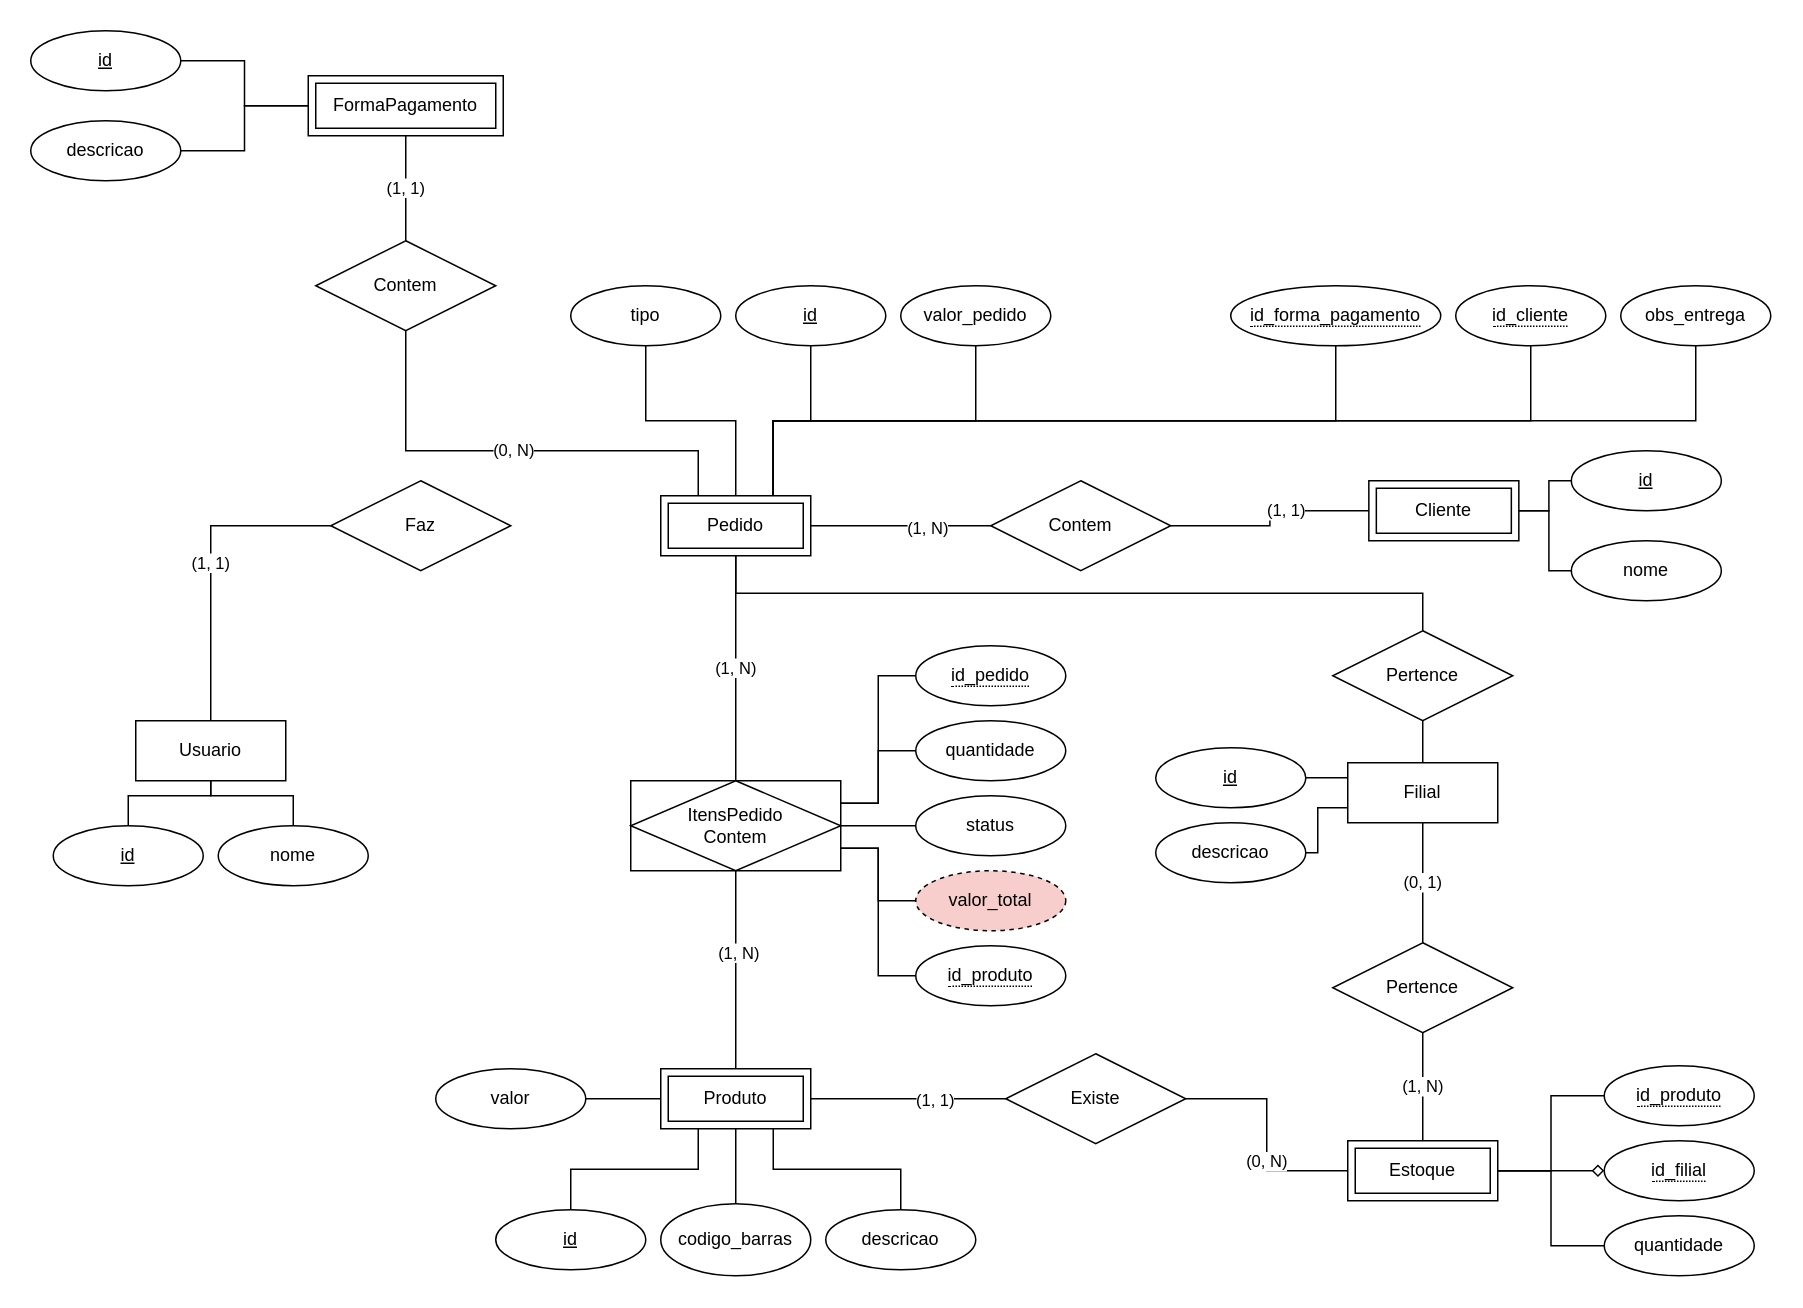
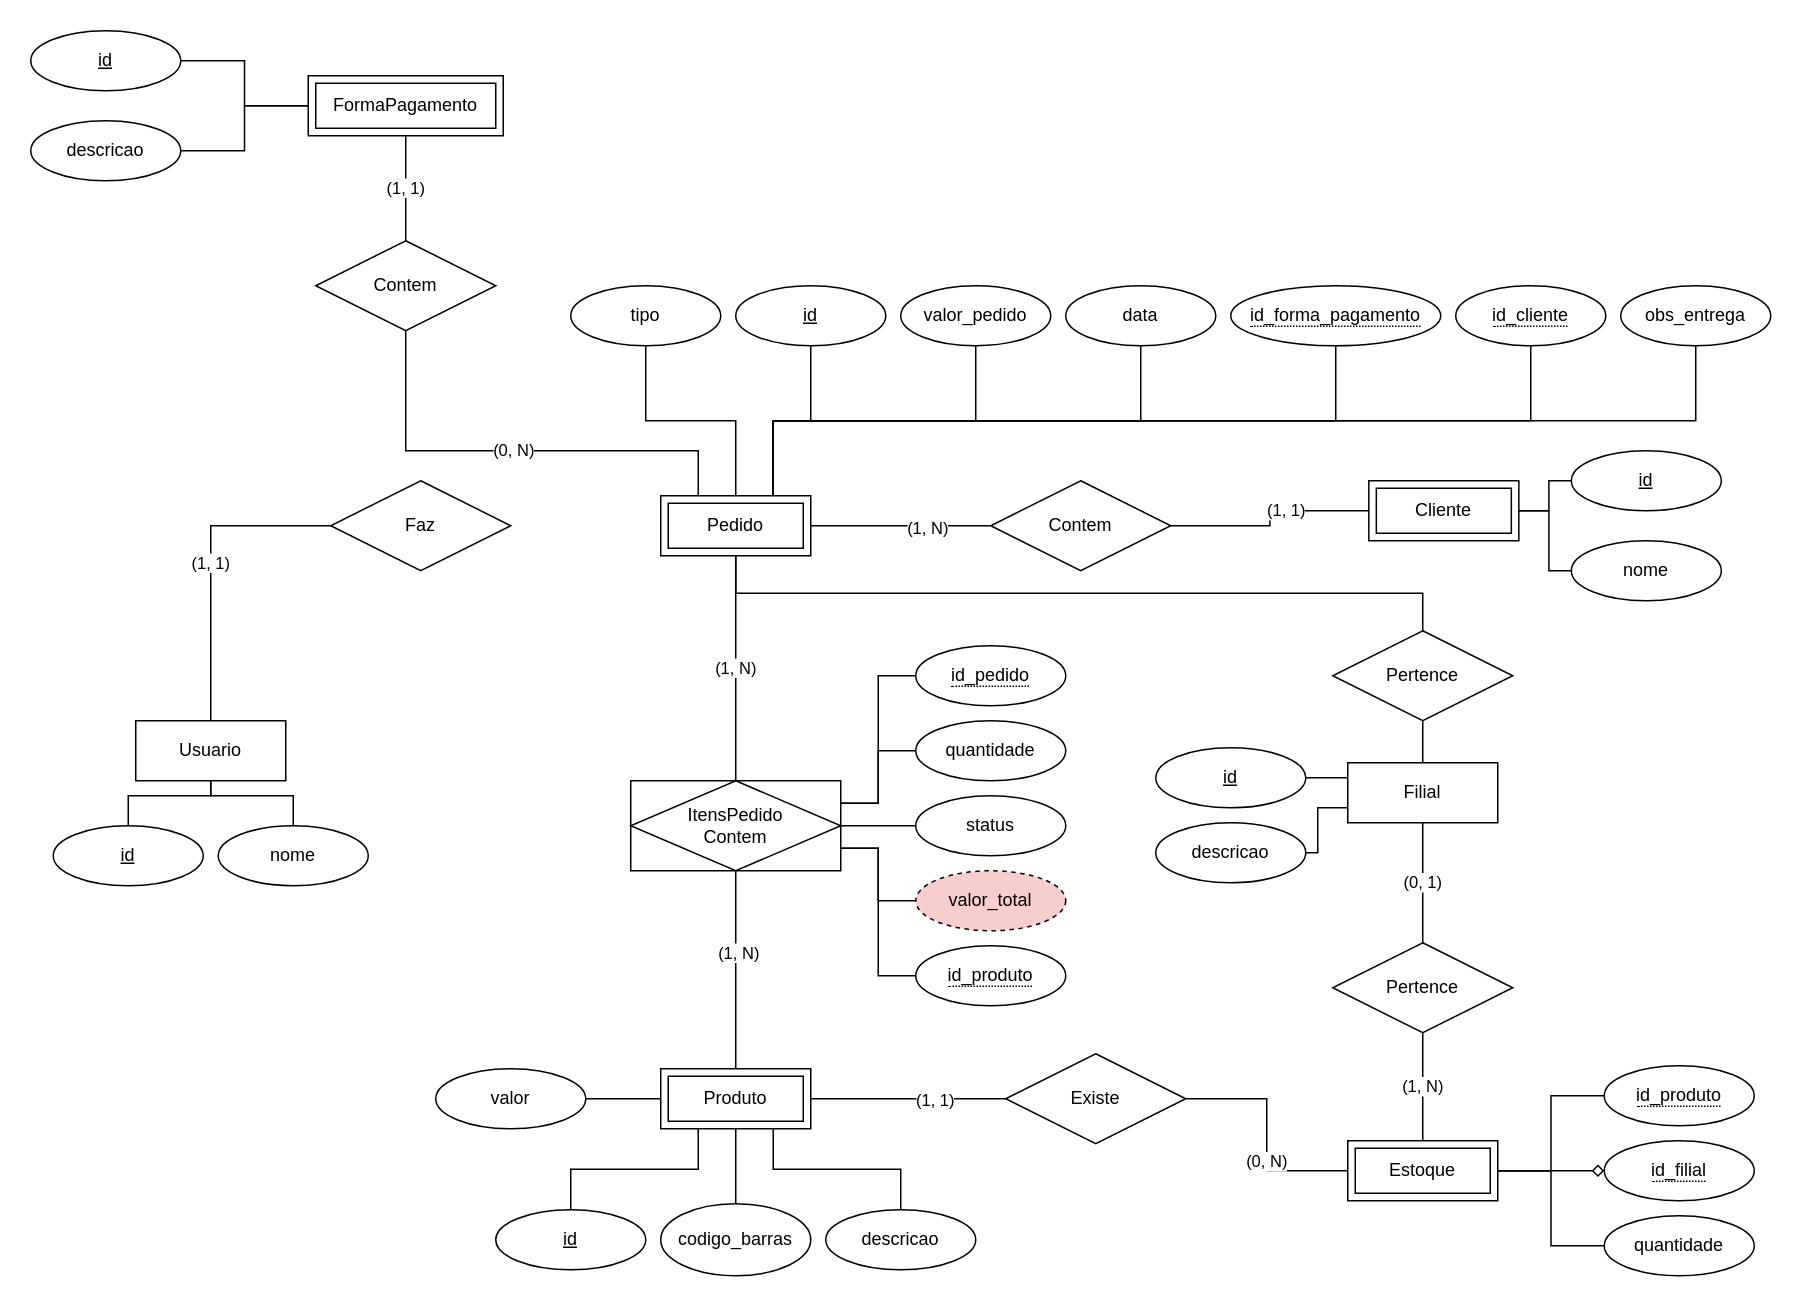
node "data": added
edge "data" -- "Pedido": added
